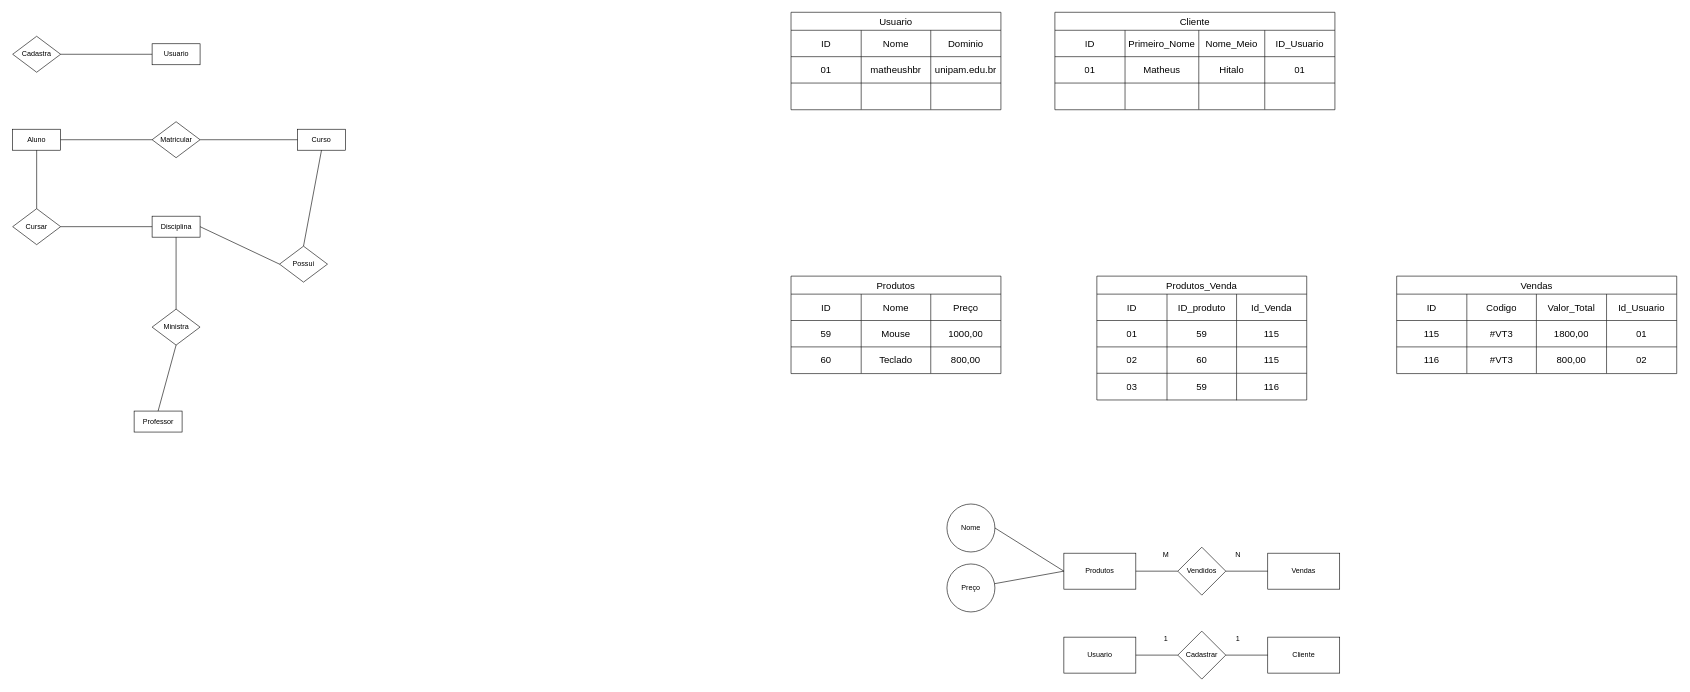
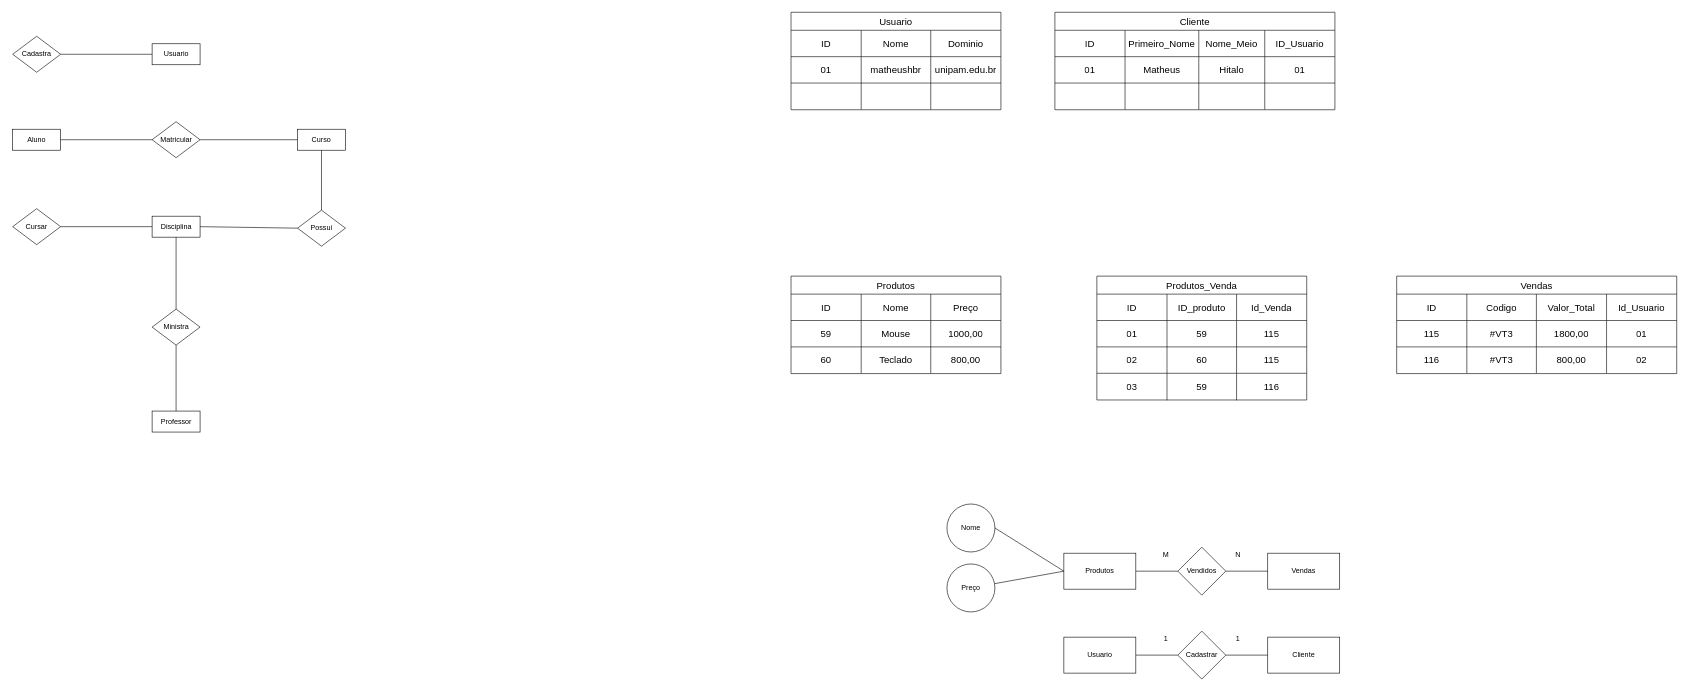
edge "Aluno" -- "Cursar": removed
node "Possui": moved (303, 264) -> (321, 228)
node "Professor": moved (158, 422) -> (176, 422)
